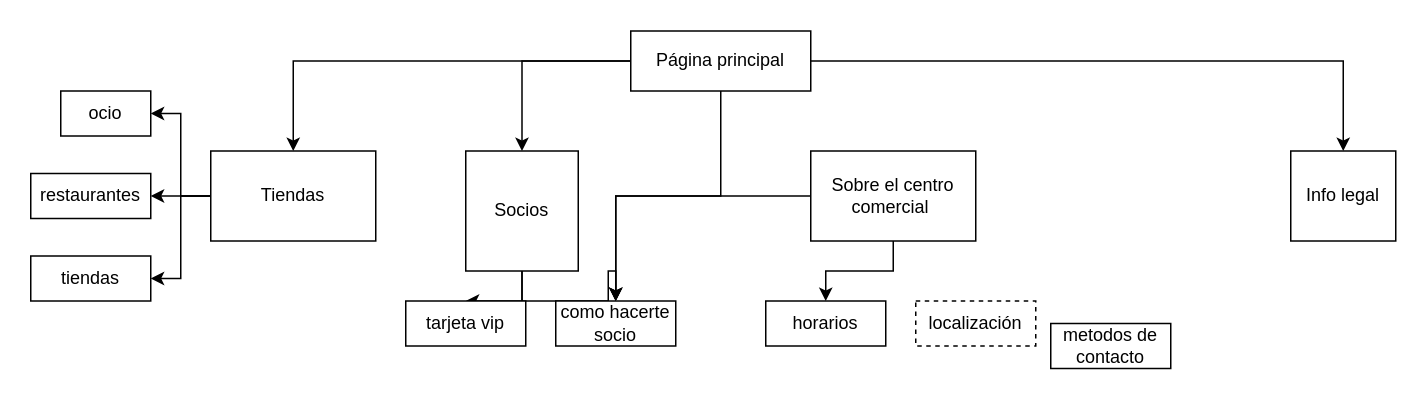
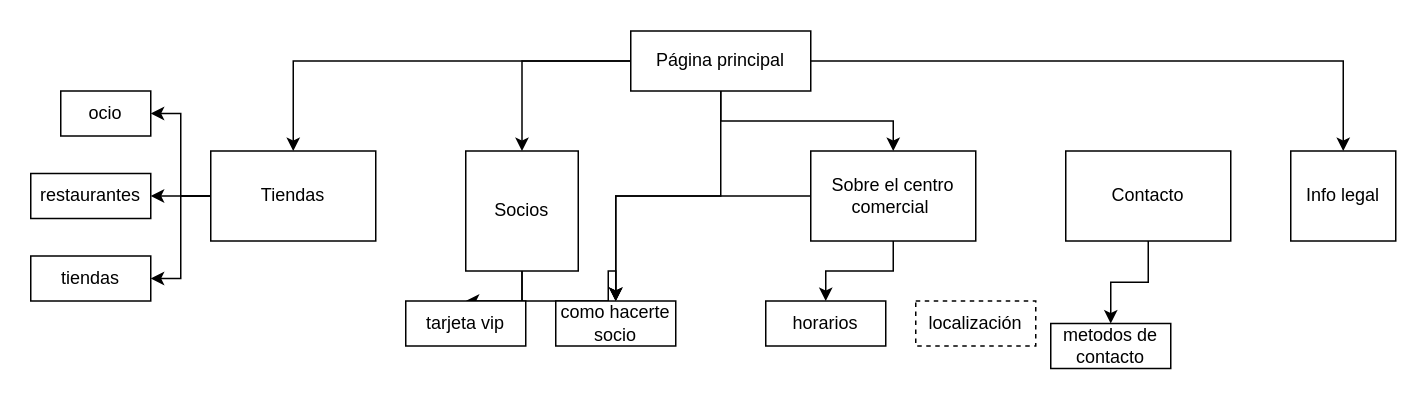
edge "Página principal" -> "Sobre el centro comercial": added
node "Contacto": added
edge "Contacto" -> "metodos de contacto": added
